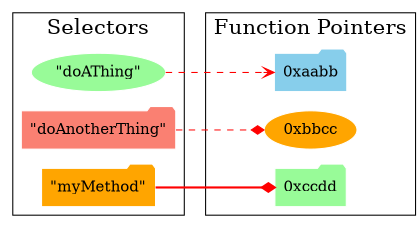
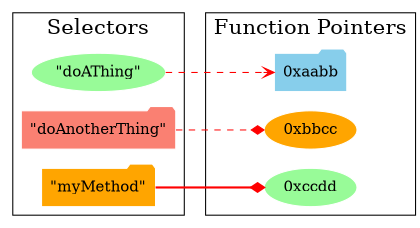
node "0xccdd": shape folder -> ellipse
